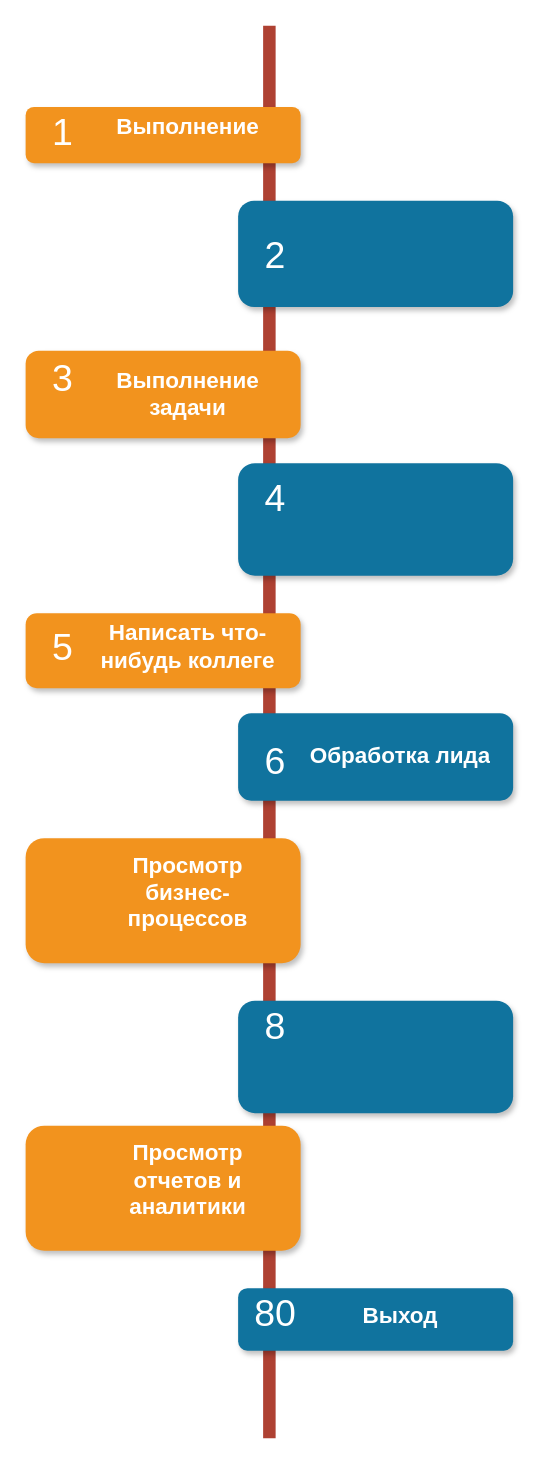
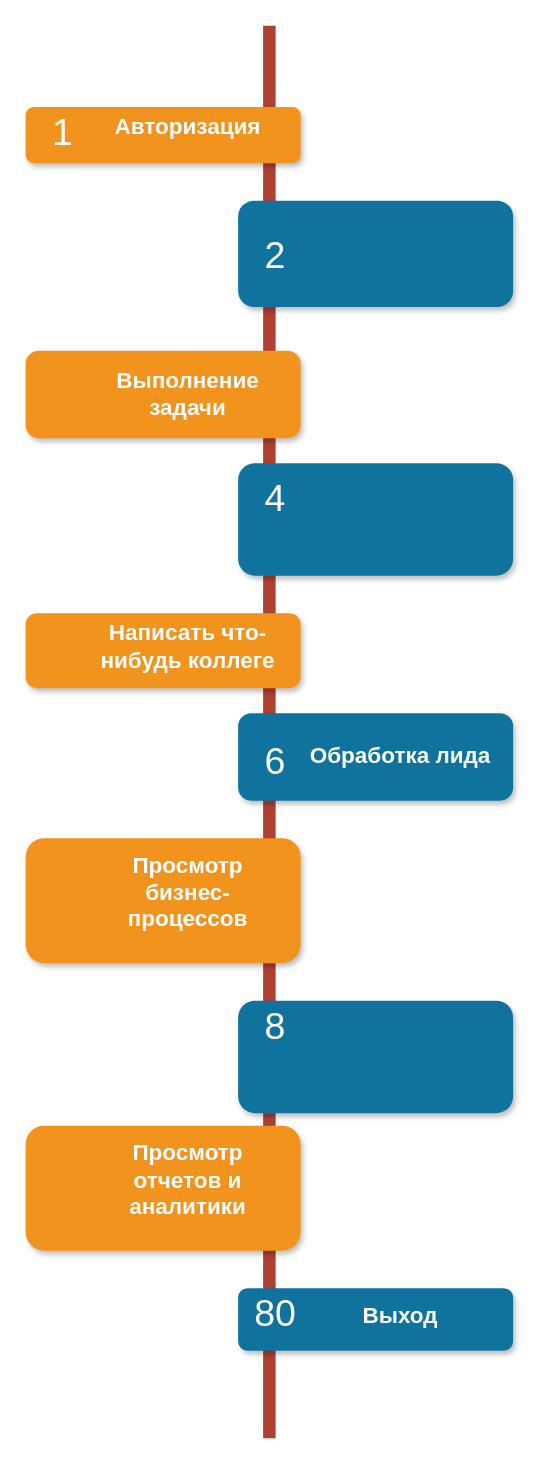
node "Выполнение": label "Выполнение" -> "Авторизация"
node "3": removed
node "5": removed
